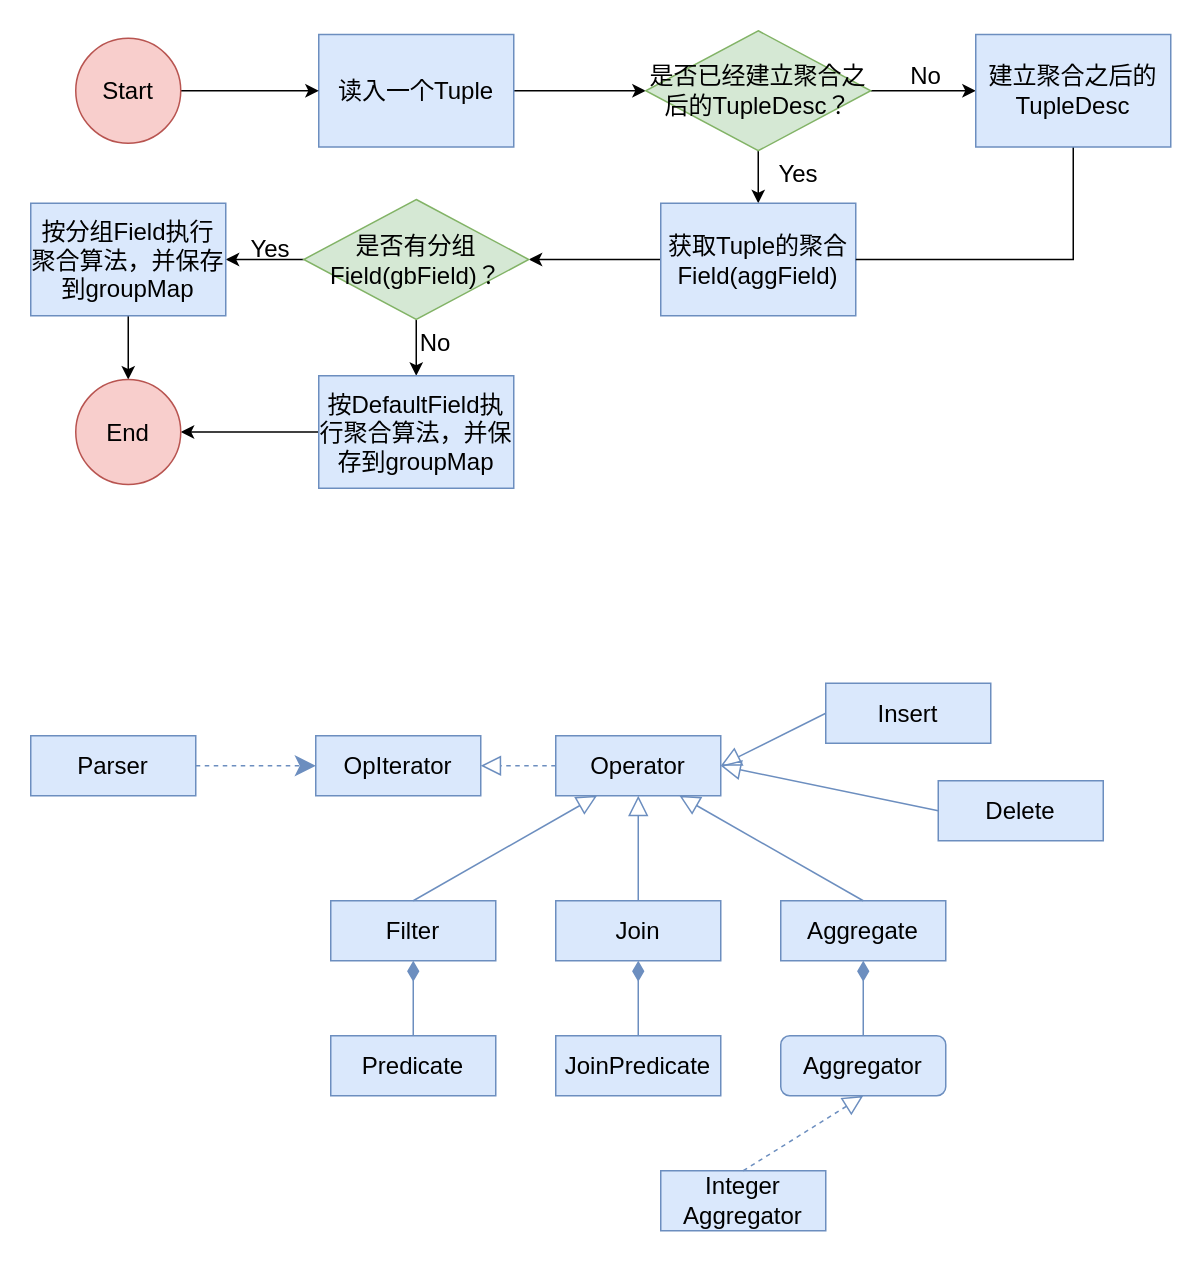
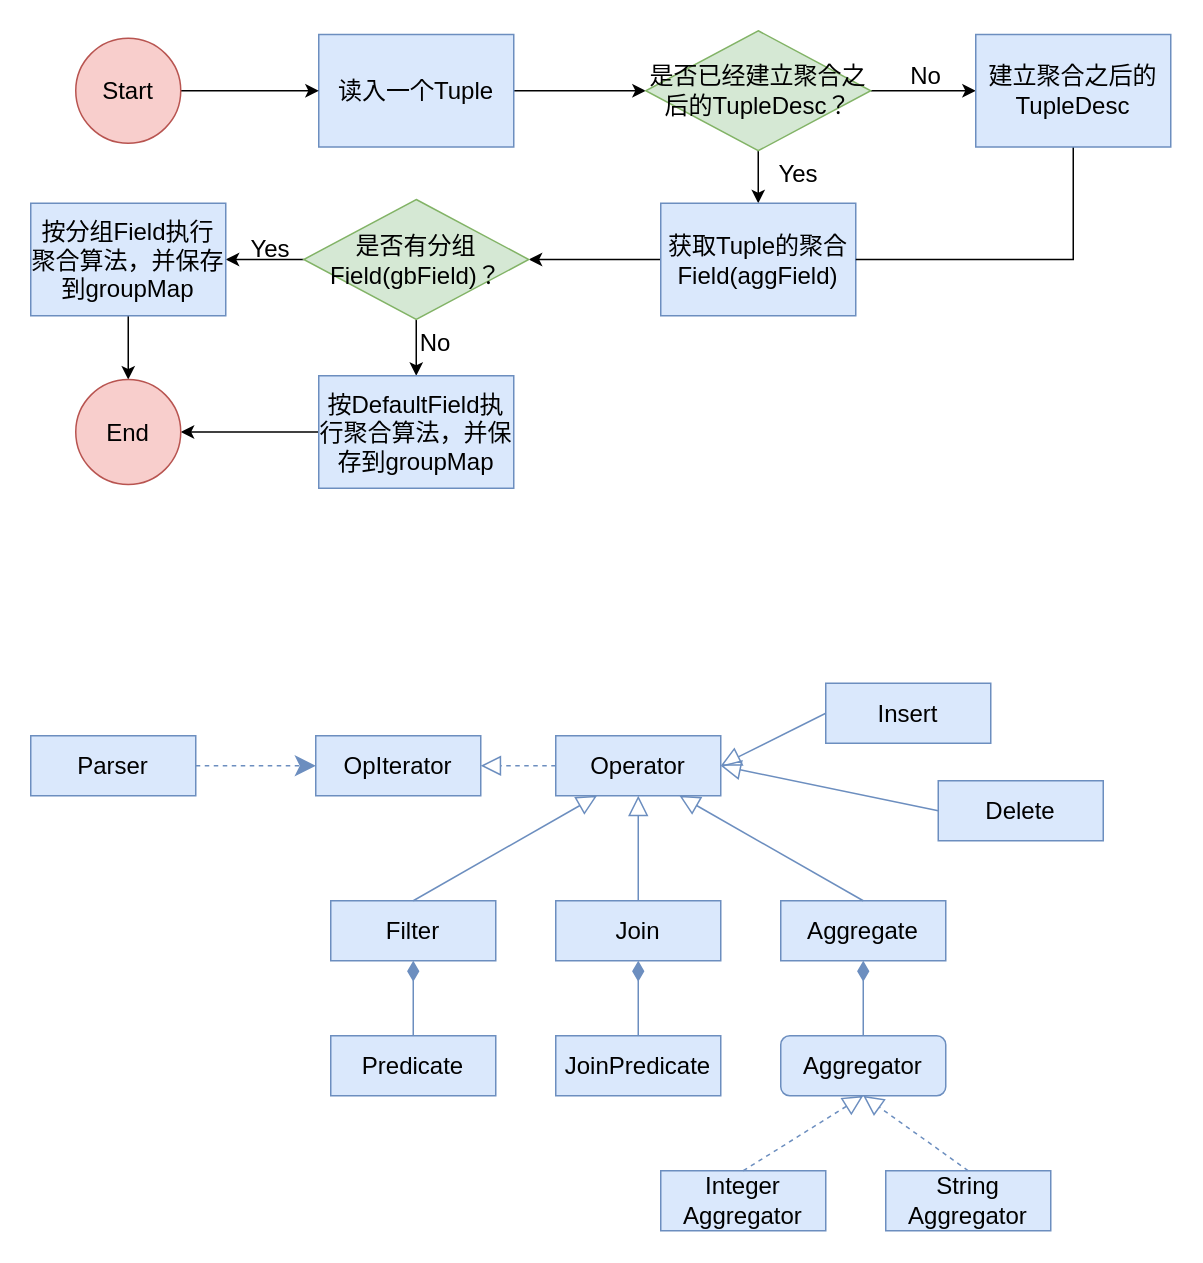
edge "String Aggregator" -> "Aggregator": added
node "String Aggregator": added
